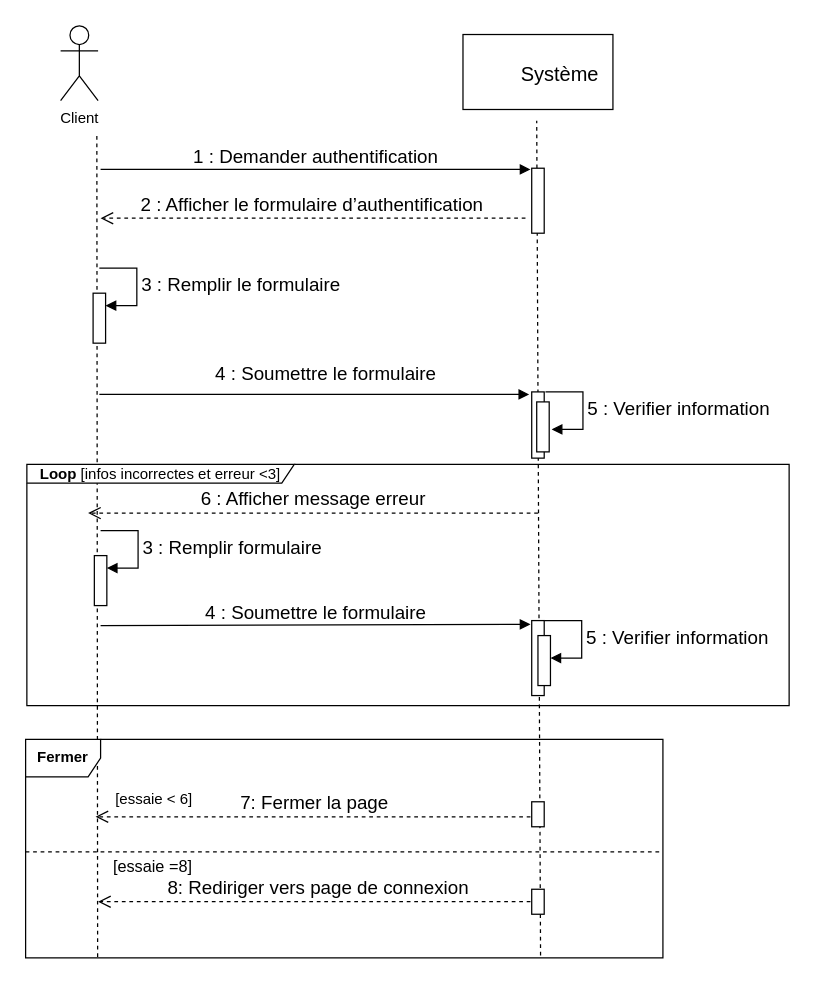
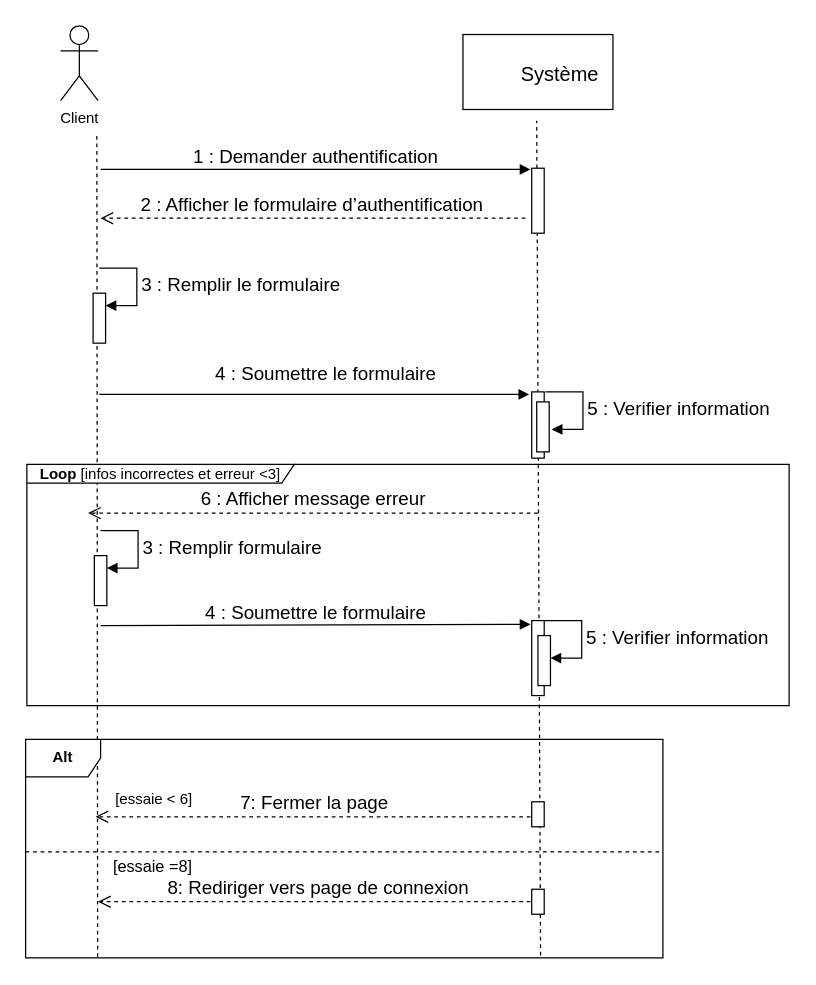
node "Fermer": label "Fermer" -> "Alt"
